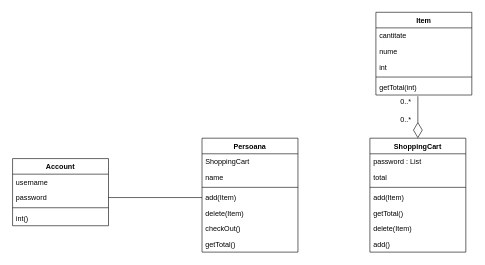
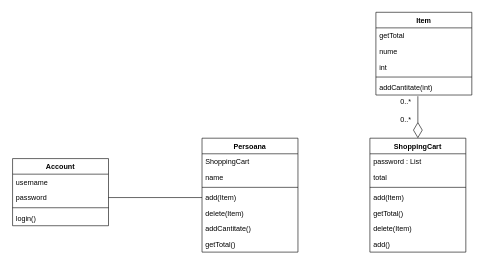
node "cantitate": label "cantitate" -> "getTotal"
node "getTotal(int)": label "getTotal(int)" -> "addCantitate(int)"
node "int()": label "int()" -> "login()"
node "checkOut()": label "checkOut()" -> "addCantitate()"
